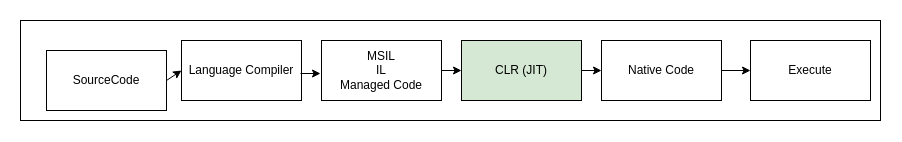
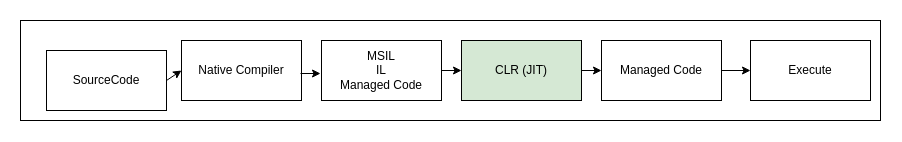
node "Language Compiler": label "Language Compiler" -> "Native Compiler"
node "Native Code": label "Native Code" -> "Managed Code"
